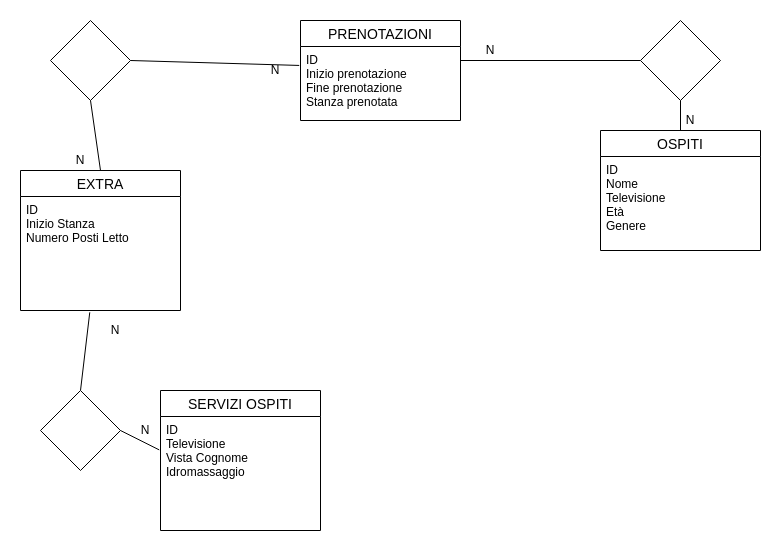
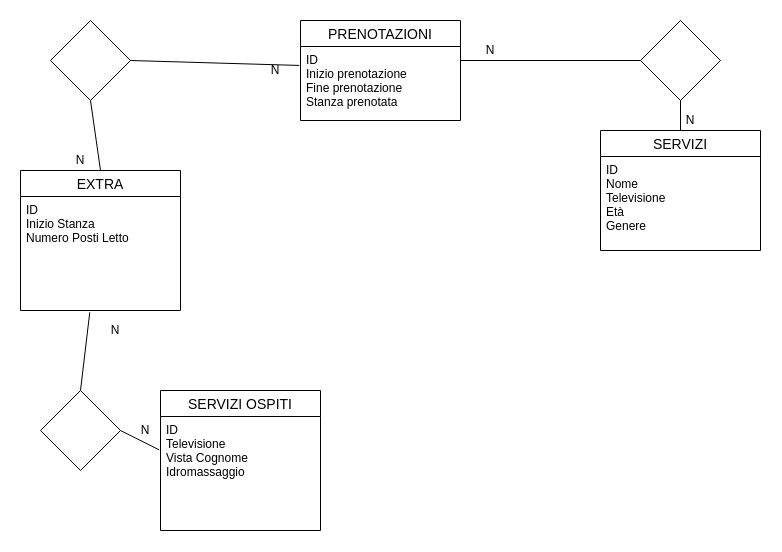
node "OSPITI": label "OSPITI" -> "SERVIZI"
